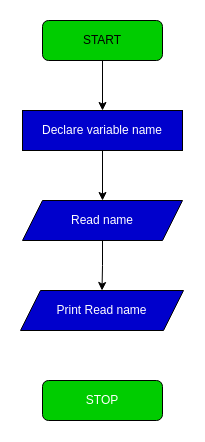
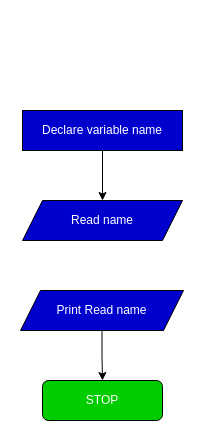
node "START": removed
edge "START" -> "Declare variable name": removed
edge "Read name" -> "Print Read name": removed
edge "Print Read name" -> "STOP": added
